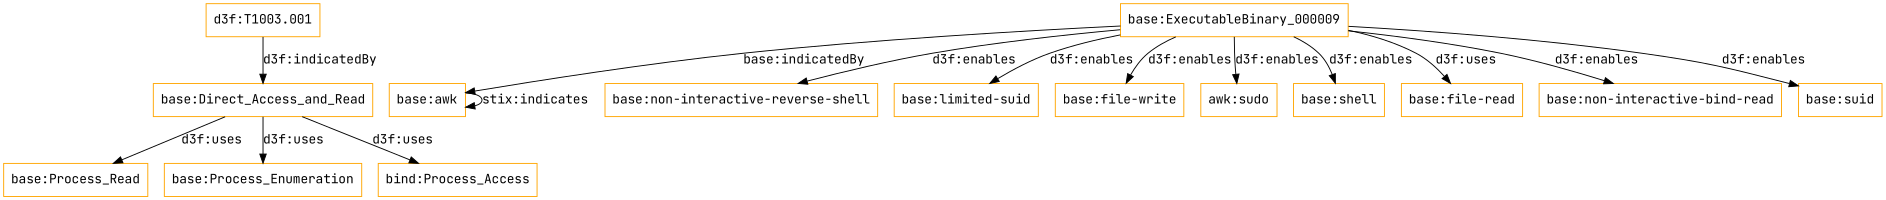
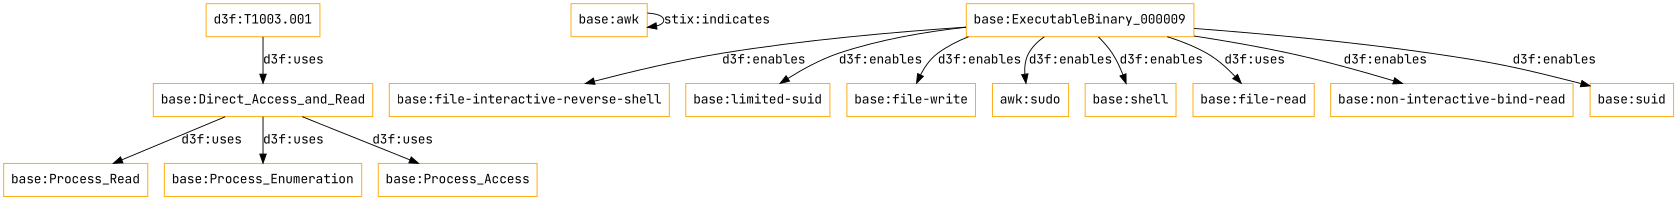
edge "base:ExecutableBinary_000009" -> "base:awk": removed, label "base:indicatedBy"
edge "d3f:T1003.001" -> "base:Direct_Access_and_Read": label "d3f:indicatedBy" -> "d3f:uses"
node "base:non-interactive-reverse-shell": label "base:non-interactive-reverse-shell" -> "base:file-interactive-reverse-shell"
node "bind:Process_Access": label "bind:Process_Access" -> "base:Process_Access"
